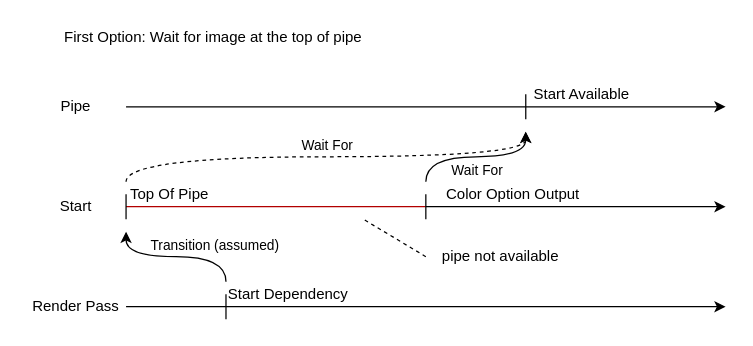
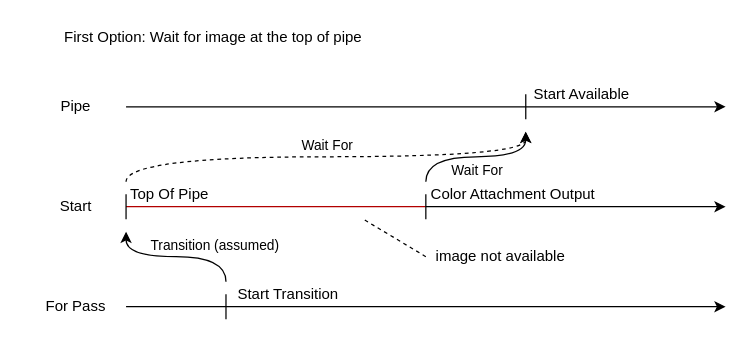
node "Color Option Output": label "Color Option Output" -> "Color Attachment Output"
node "pipe not available": label "pipe not available" -> "image not available"
node "Start Dependency": label "Start Dependency" -> "Start Transition"
node "Render Pass": label "Render Pass" -> "For Pass"
